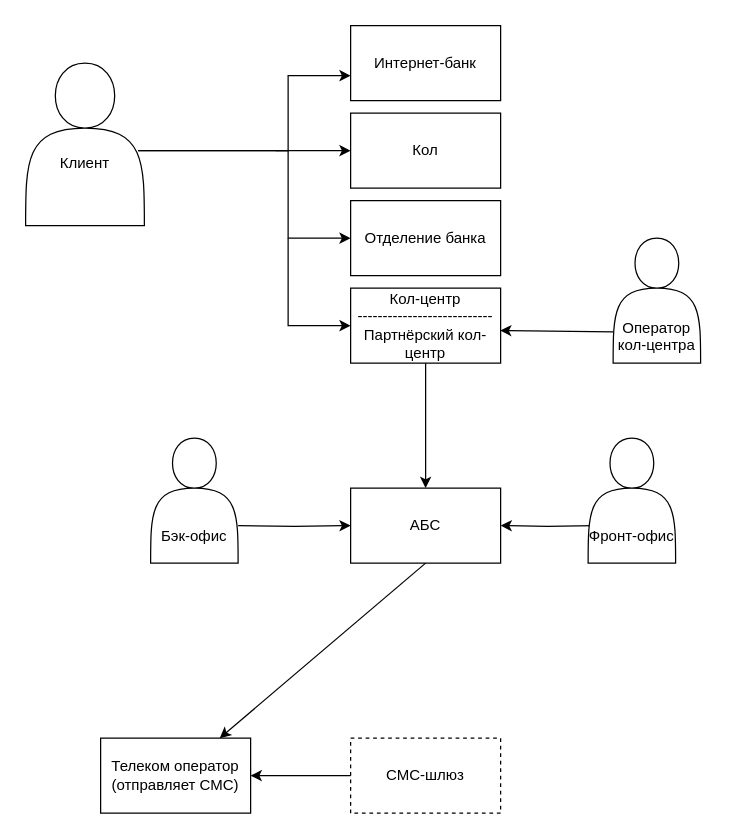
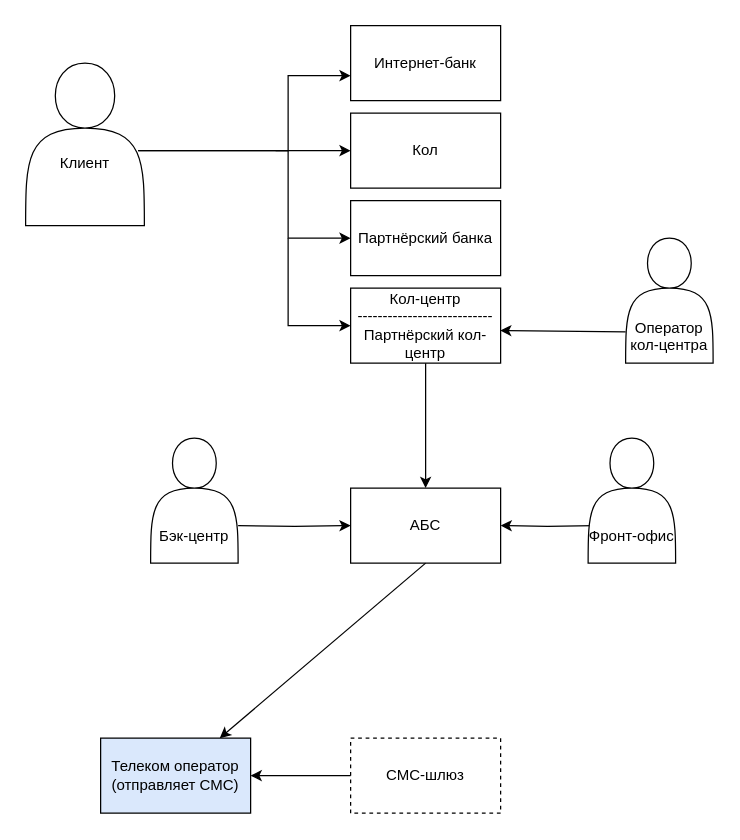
node "Отделение банка": label "Отделение банка" -> "Партнёрский банка"
node "Оператор кол-центра": moved (657, 301) -> (669, 301)
node "Бэк-офис": label "Бэк-офис" -> "Бэк-центр"
node "Телеком оператор (отправляет СМС)": fillcolor #ffffff -> #dae8fc
